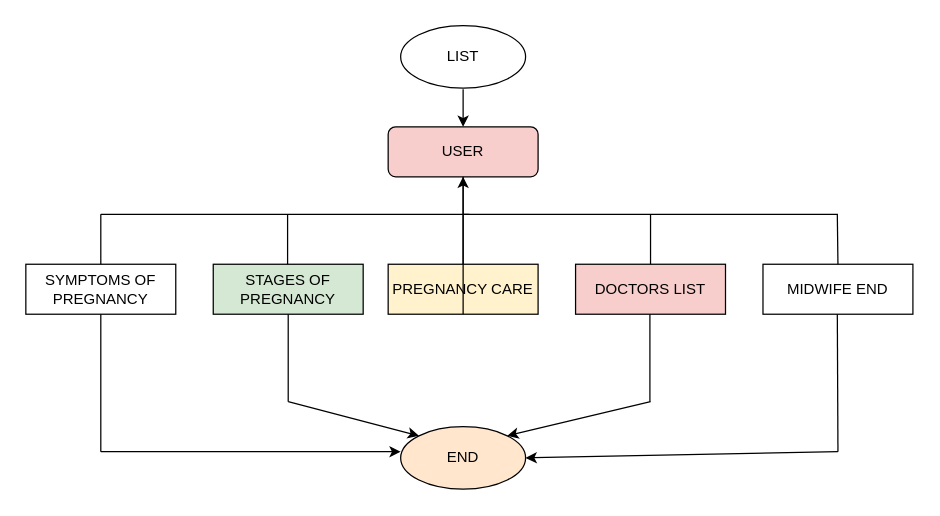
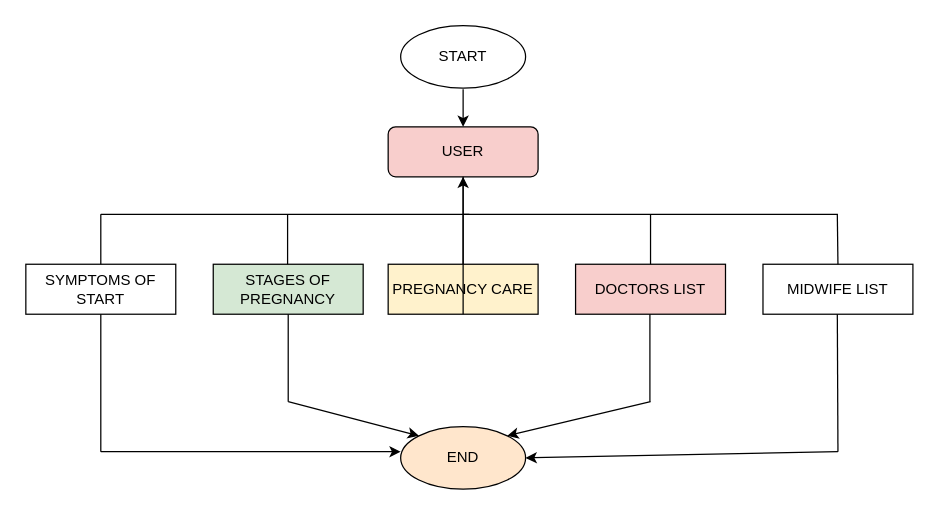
node "LIST": label "LIST" -> "START"
node "SYMPTOMS OF PREGNANCY": label "SYMPTOMS OF PREGNANCY" -> "SYMPTOMS OF START"
node "MIDWIFE END": label "MIDWIFE END" -> "MIDWIFE LIST"
